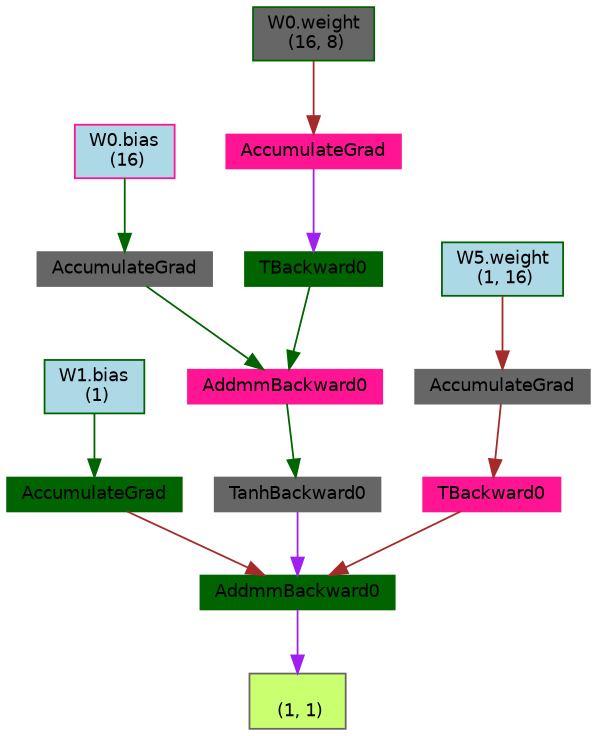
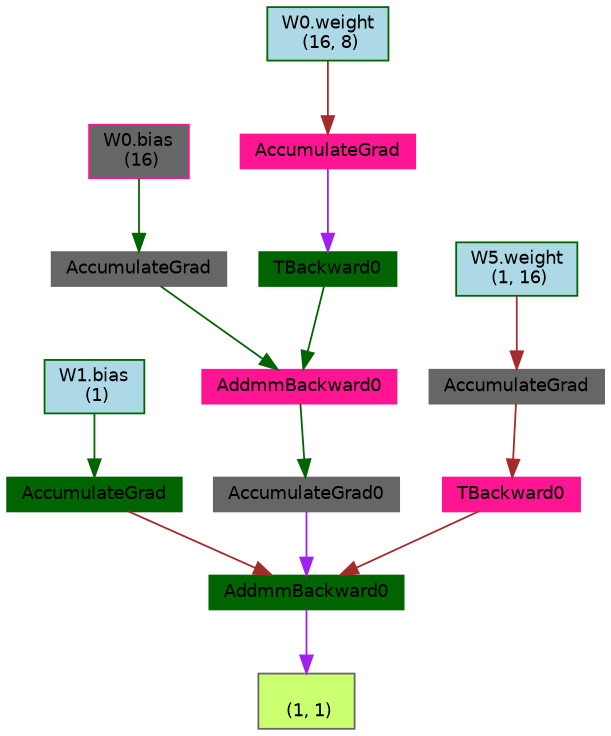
node "W0.weight (16, 8)": fillcolor gray40 -> lightblue
node "W0.bias (16)": fillcolor lightblue -> gray40
node "TanhBackward0": label "TanhBackward0" -> "AccumulateGrad0"
